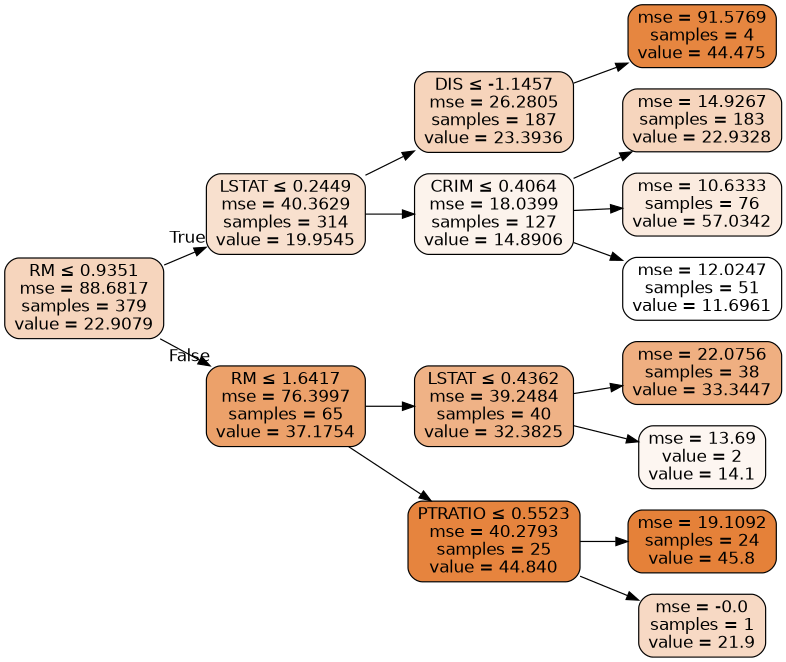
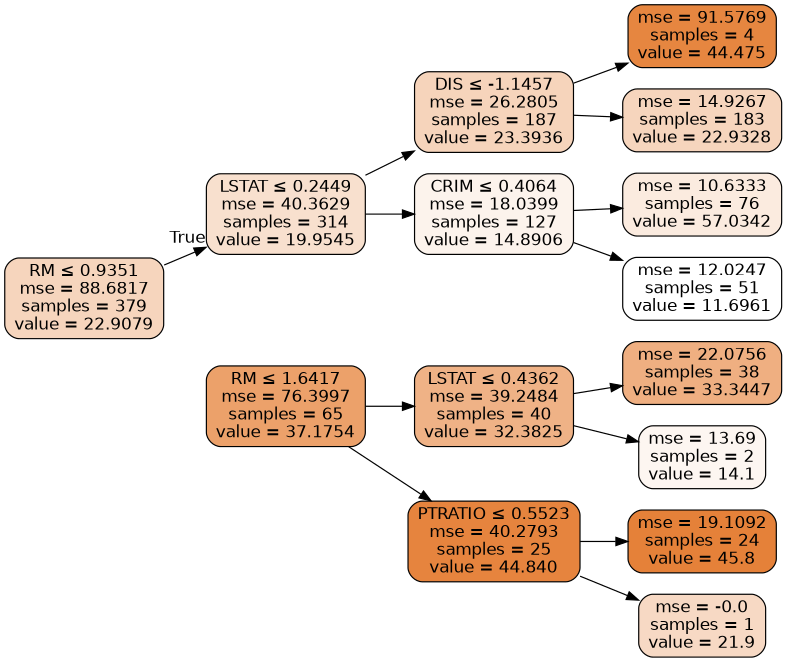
edge "CRIM ≤ 0.4064" -> "mse = 14.9267": now "DIS ≤ -1.1457" -> "mse = 14.9267"
edge "RM ≤ 0.9351" -> "RM ≤ 1.6417": removed
node "mse = 13.69": text "value = 2" -> "samples = 2"
